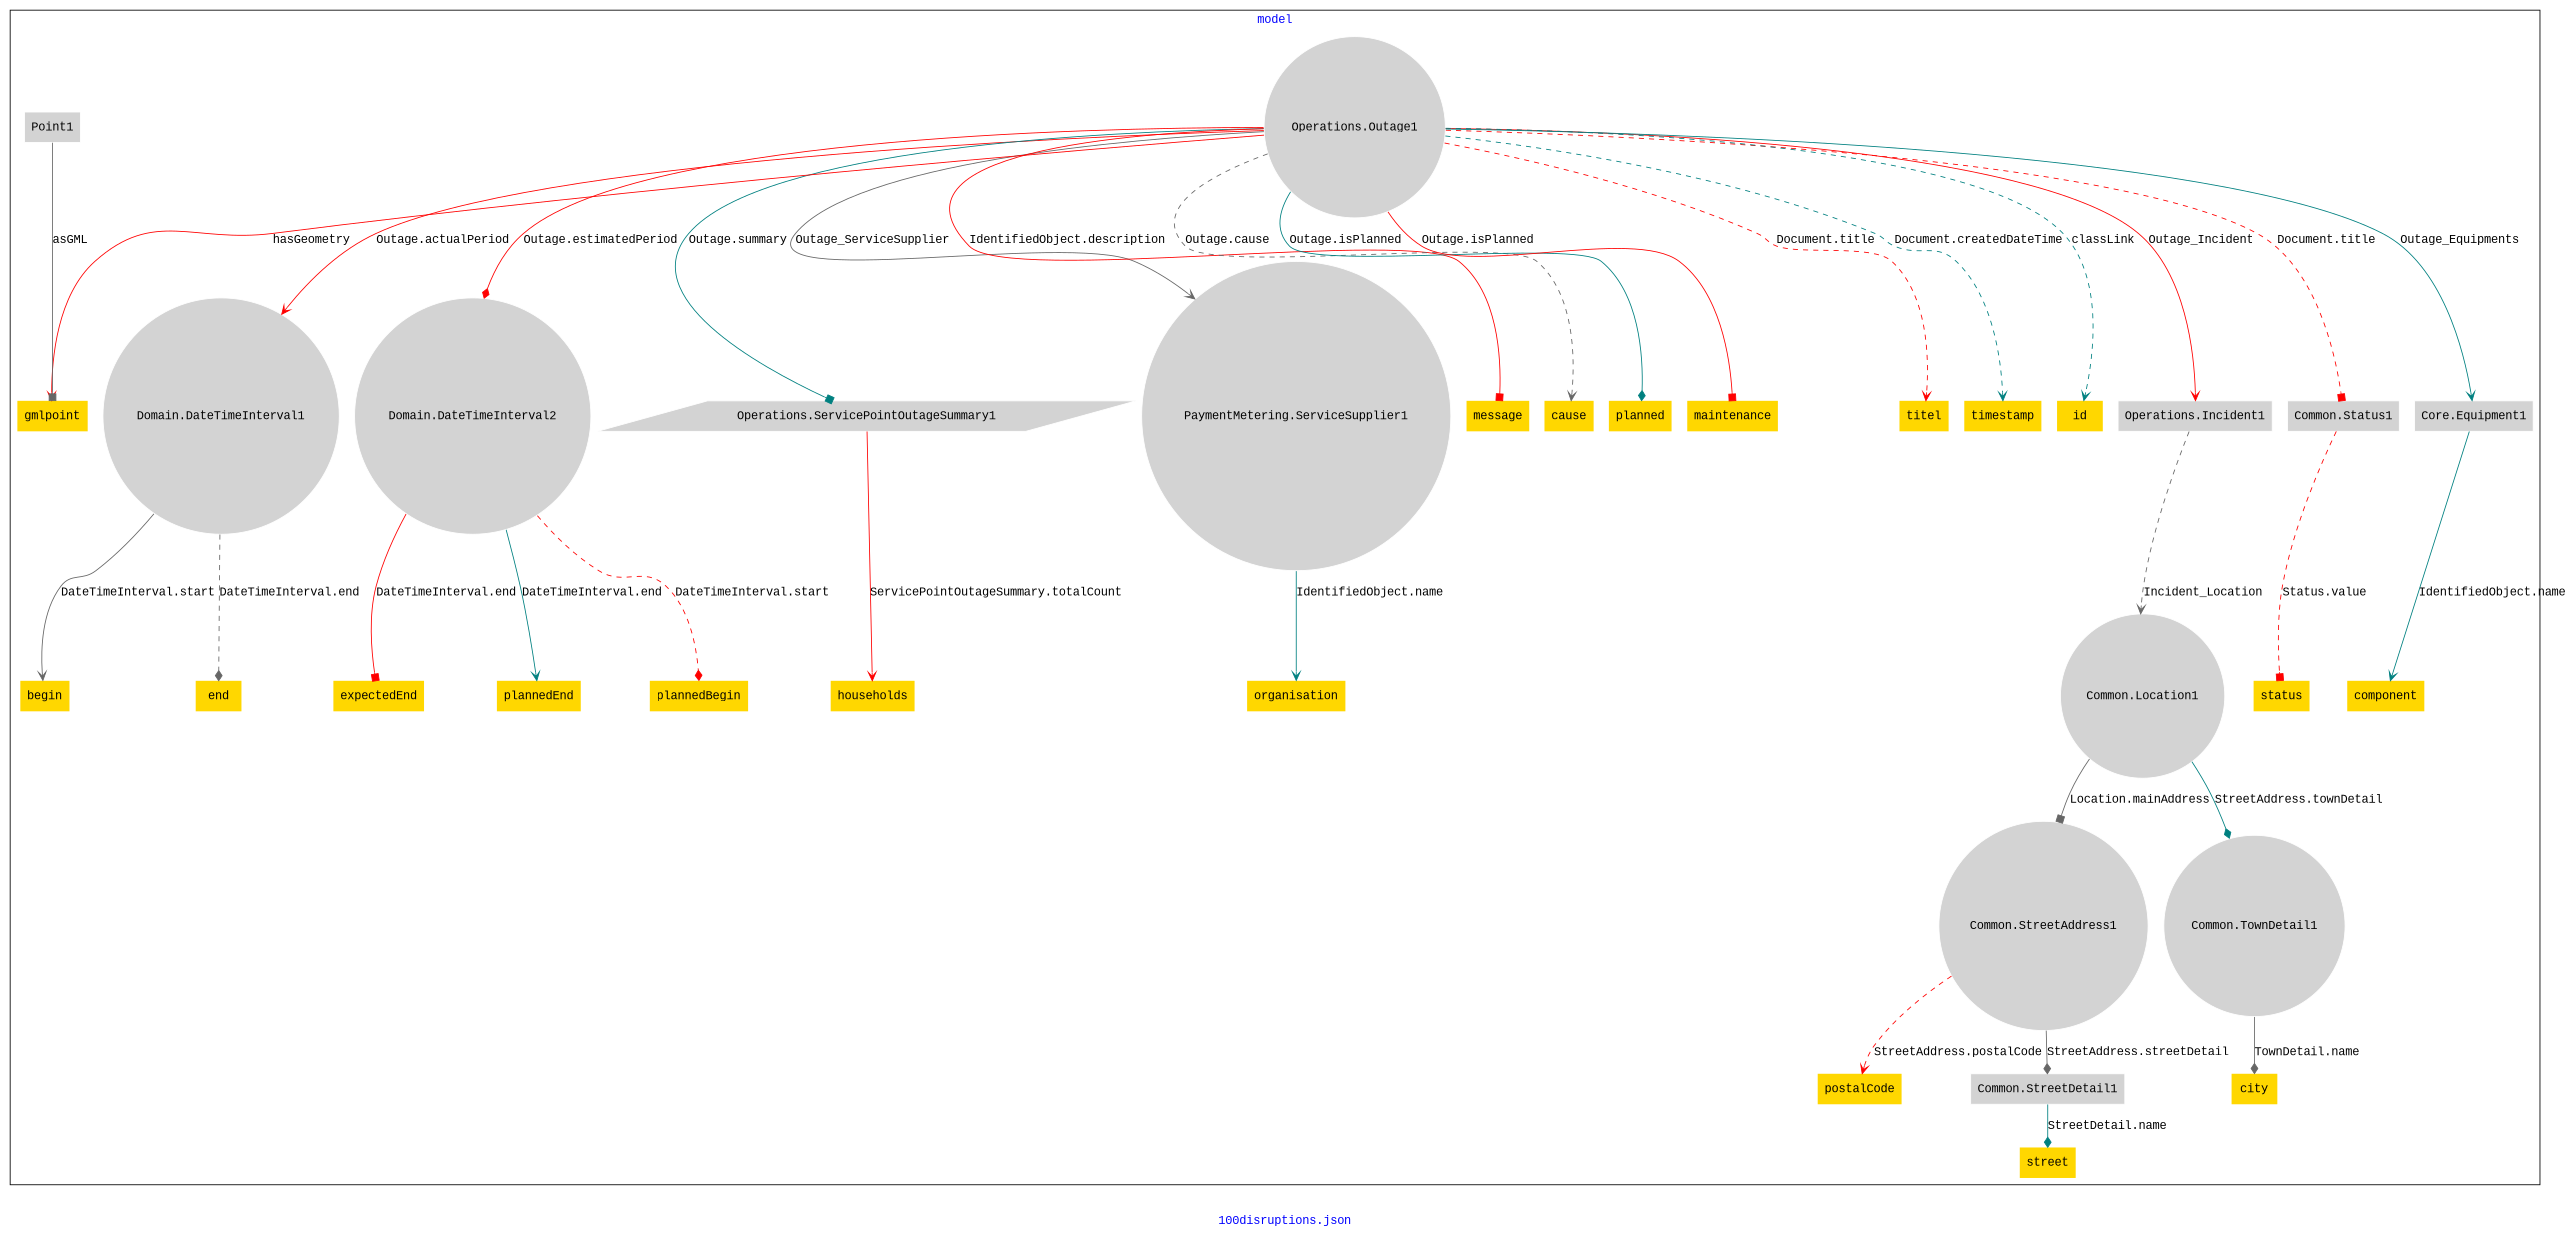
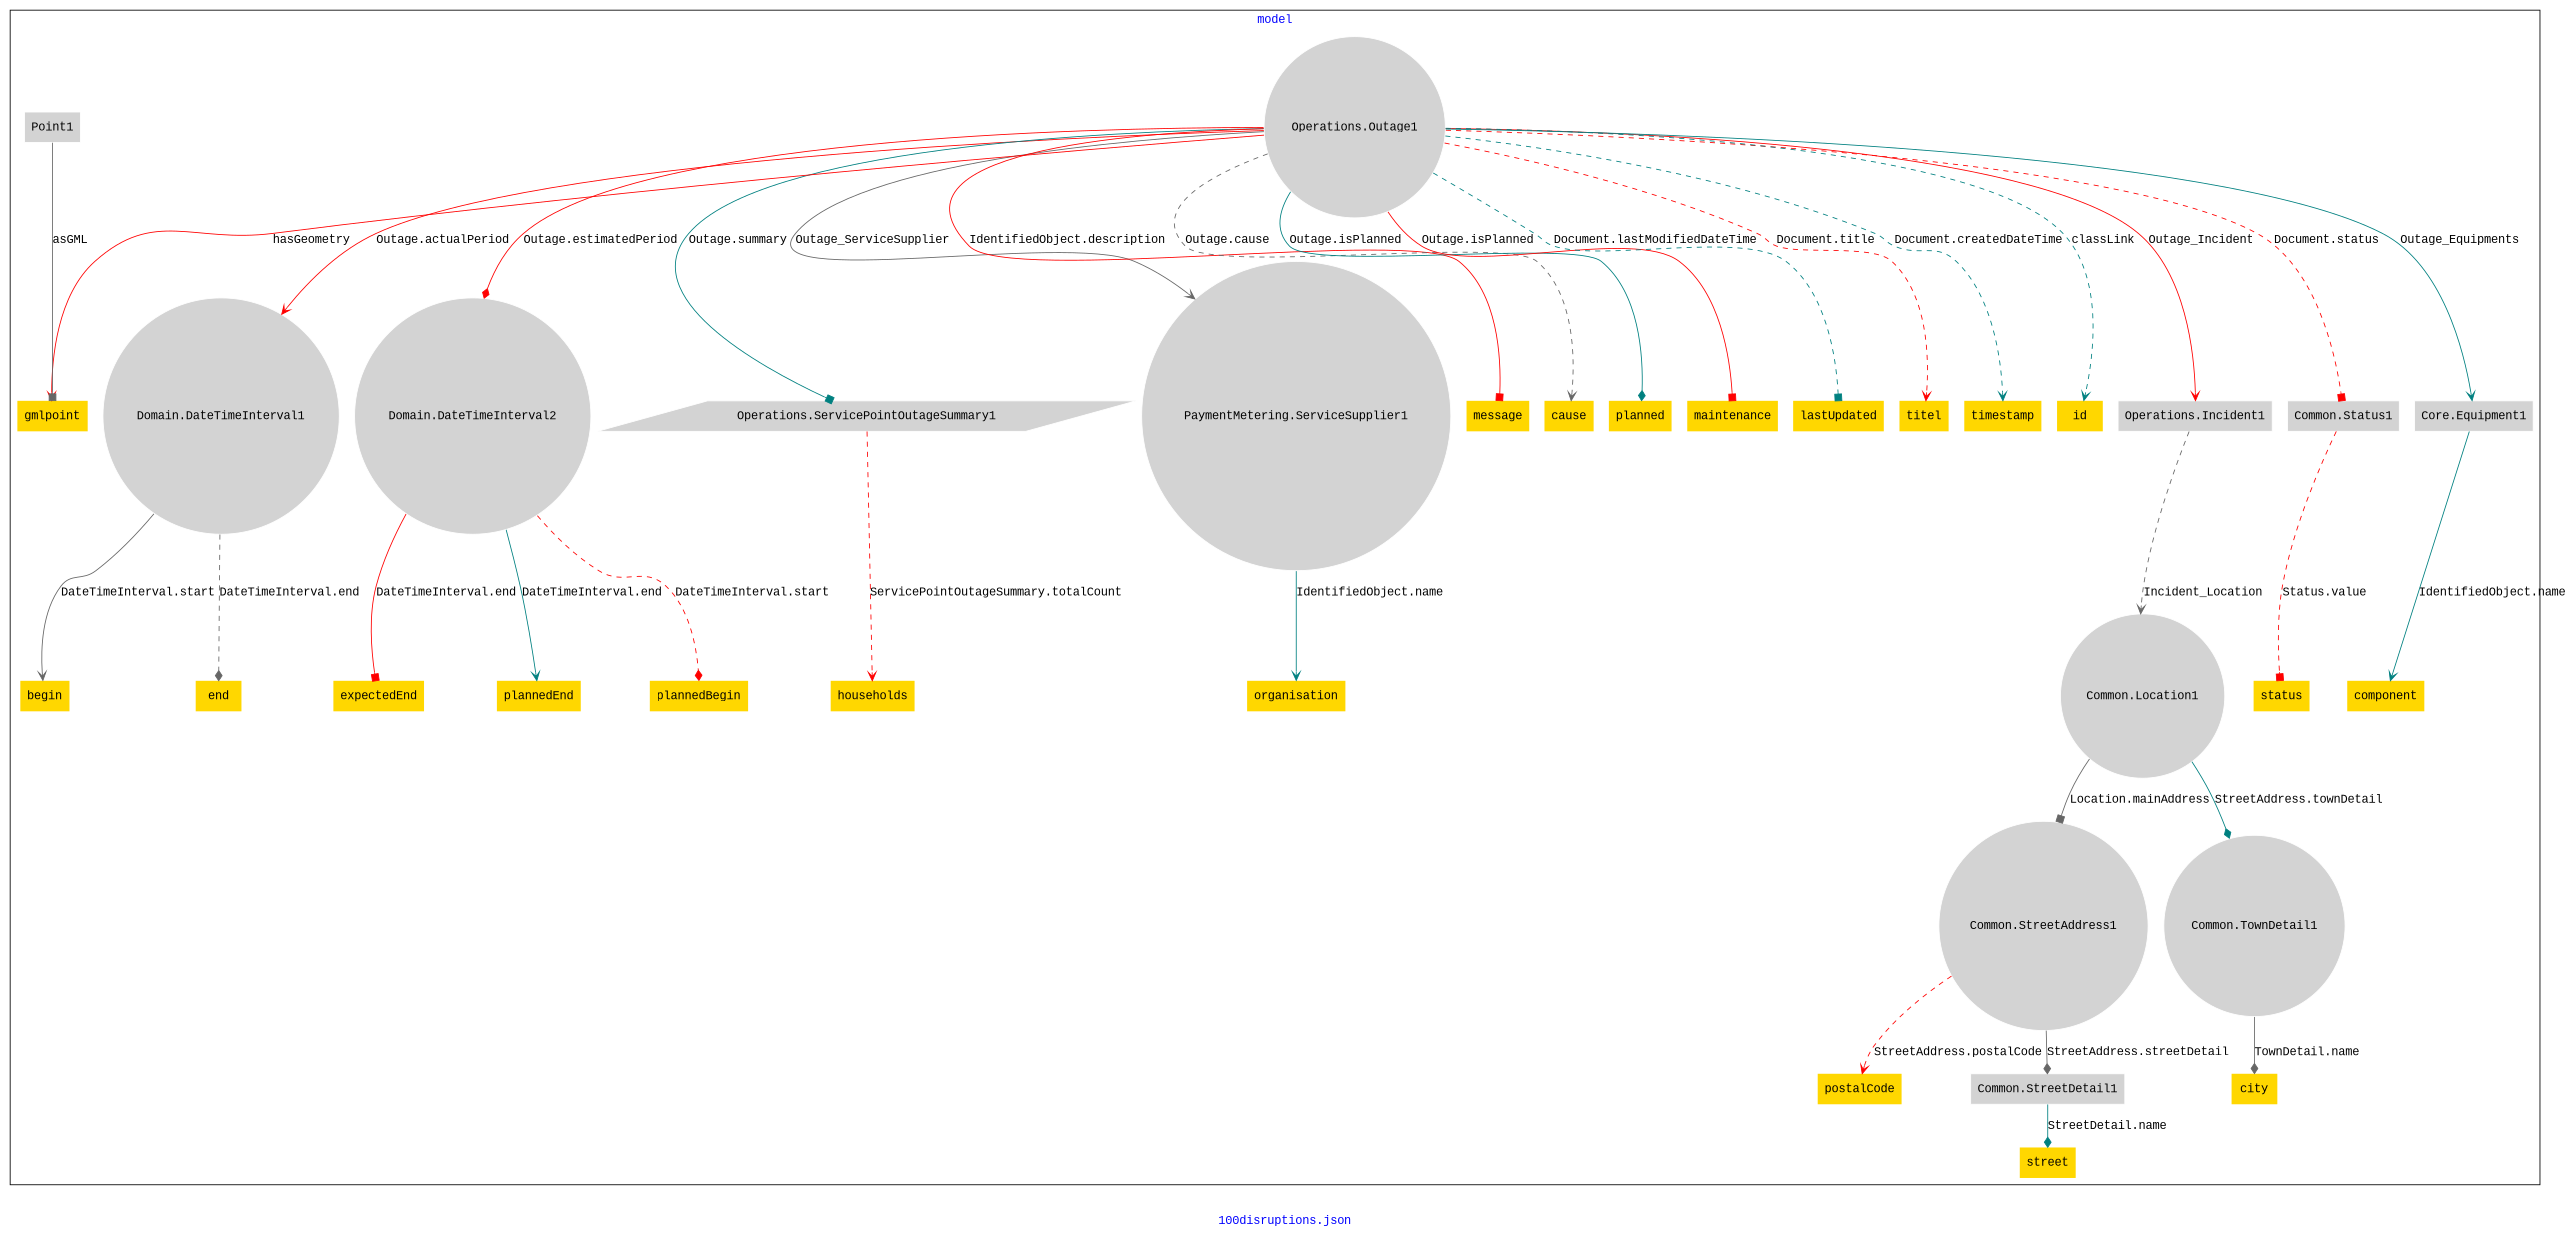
edge "Operations.Outage1" -> "Common.Status1": label "Document.title" -> "Document.status"
node "lastUpdated": added
edge "Operations.ServicePointOutageSummary1" -> "households": style solid -> dashed
